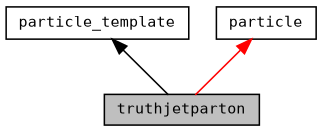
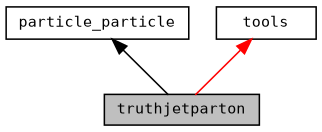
node "particle_template": label "particle_template" -> "particle_particle"
node "particle": label "particle" -> "tools"
